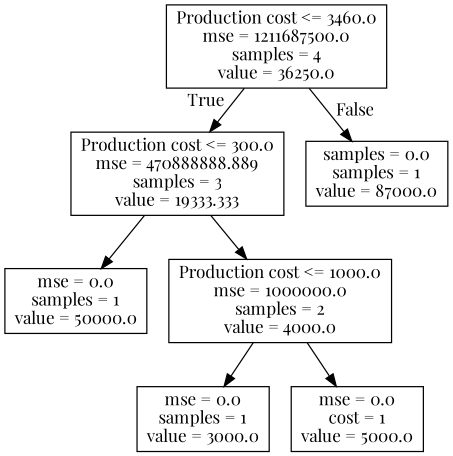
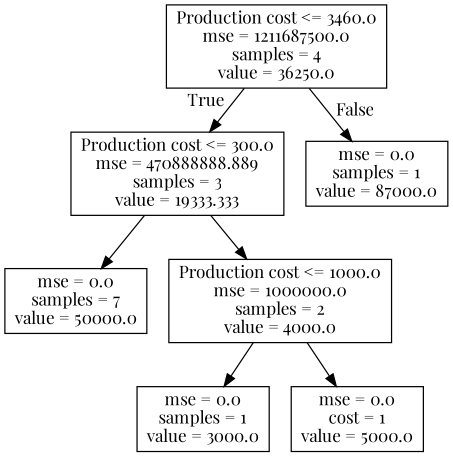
node "samples = 0.0 samples = 1 value = 87000.0": label "samples = 0.0 samples = 1 value = 87000.0" -> "mse = 0.0 samples = 1 value = 87000.0"
node "mse = 0.0 samples = 1 value = 50000.0": label "mse = 0.0 samples = 1 value = 50000.0" -> "mse = 0.0 samples = 7 value = 50000.0"
